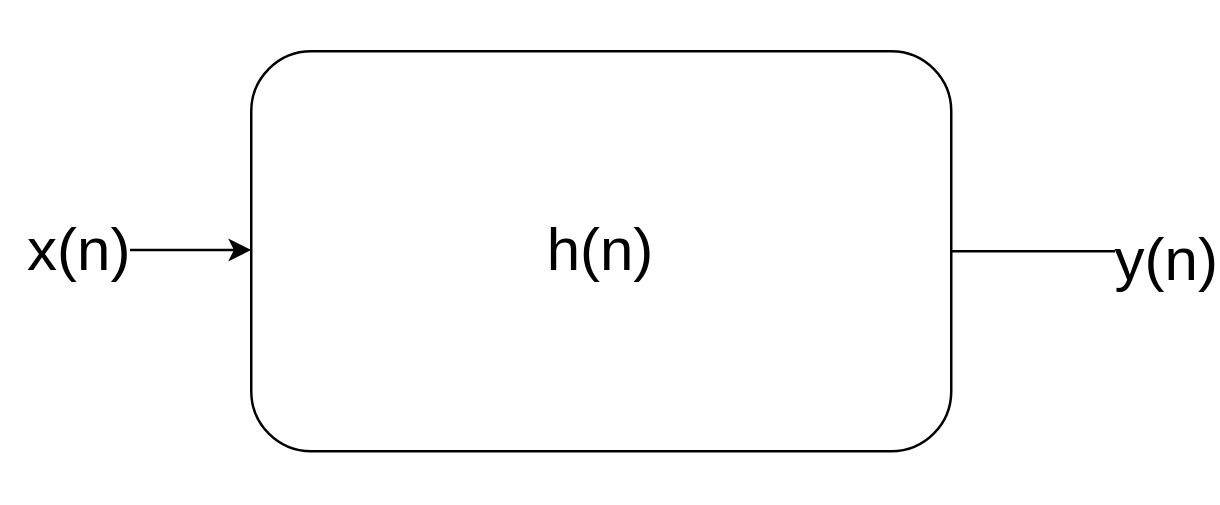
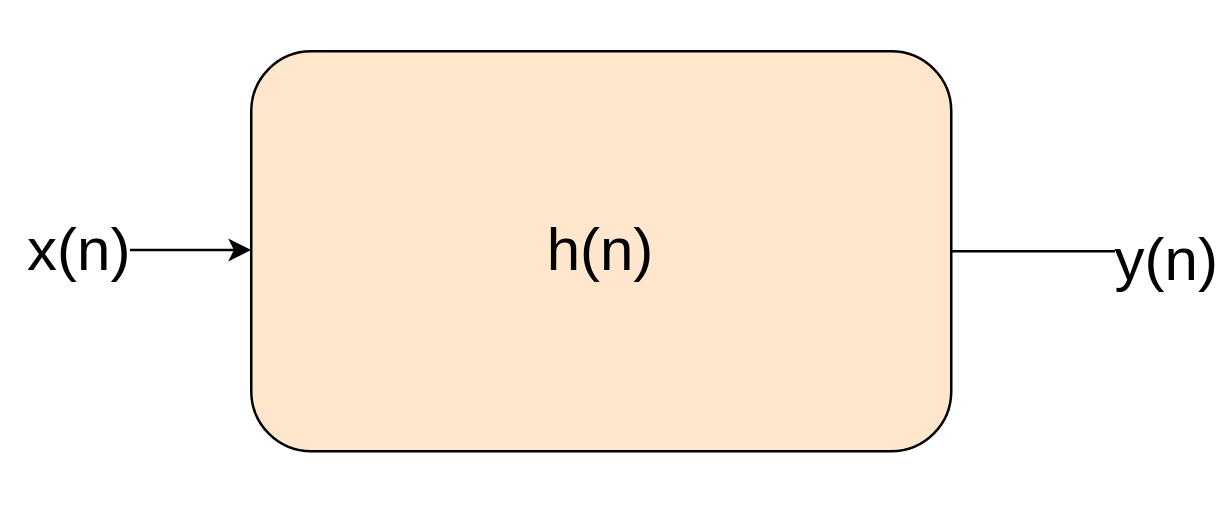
node "h(n)": fillcolor #ffffff -> #ffe6cc
